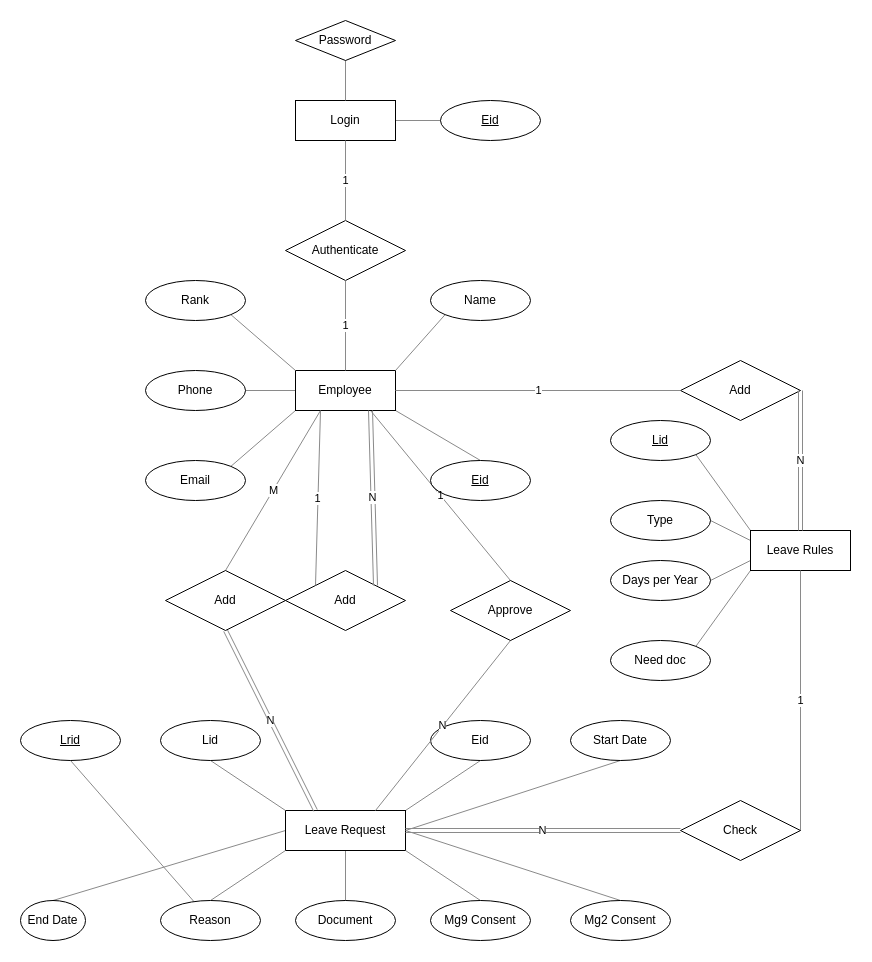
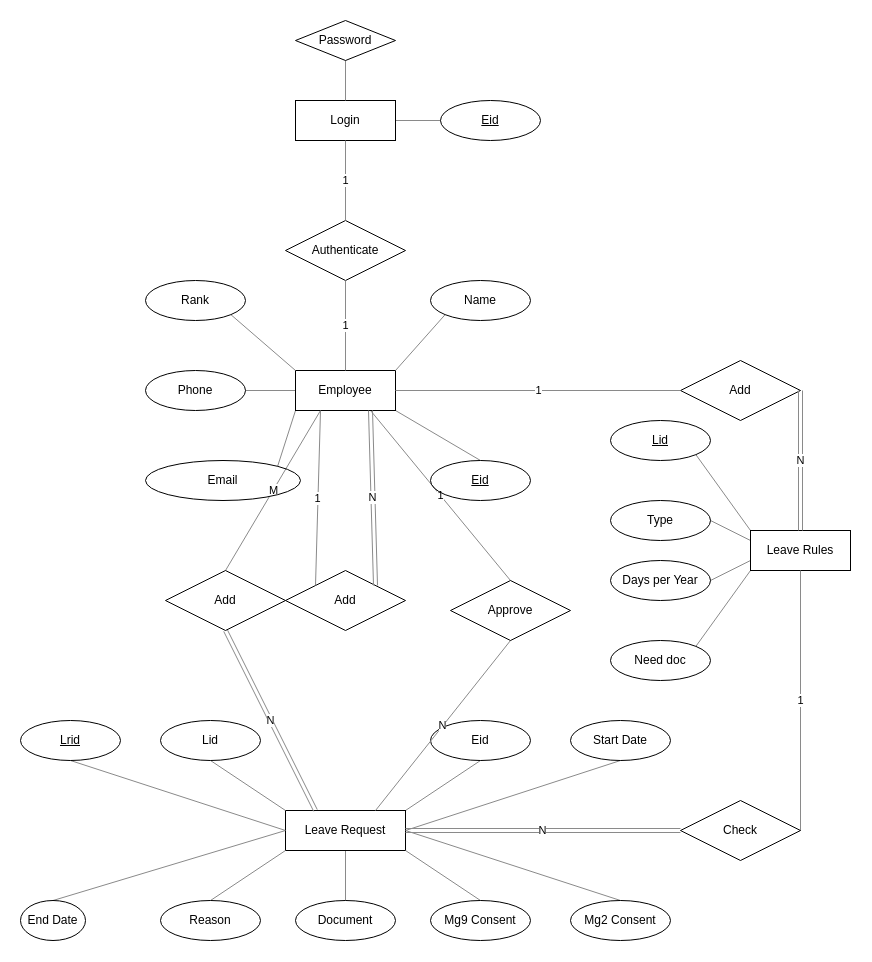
node "Email": size 100x40 -> 155x40
edge "Lrid" -- "Reason": now "Lrid" -- "Leave Request"
